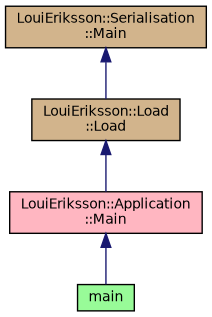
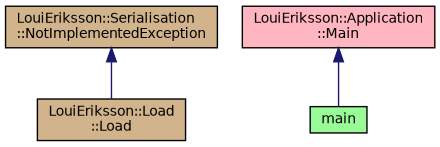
node "LouiEriksson::Serialisation ::Main": label "LouiEriksson::Serialisation ::Main" -> "LouiEriksson::Serialisation ::NotImplementedException"
edge "LouiEriksson::Application ::Main" -> "LouiEriksson::Load ::Load": removed
